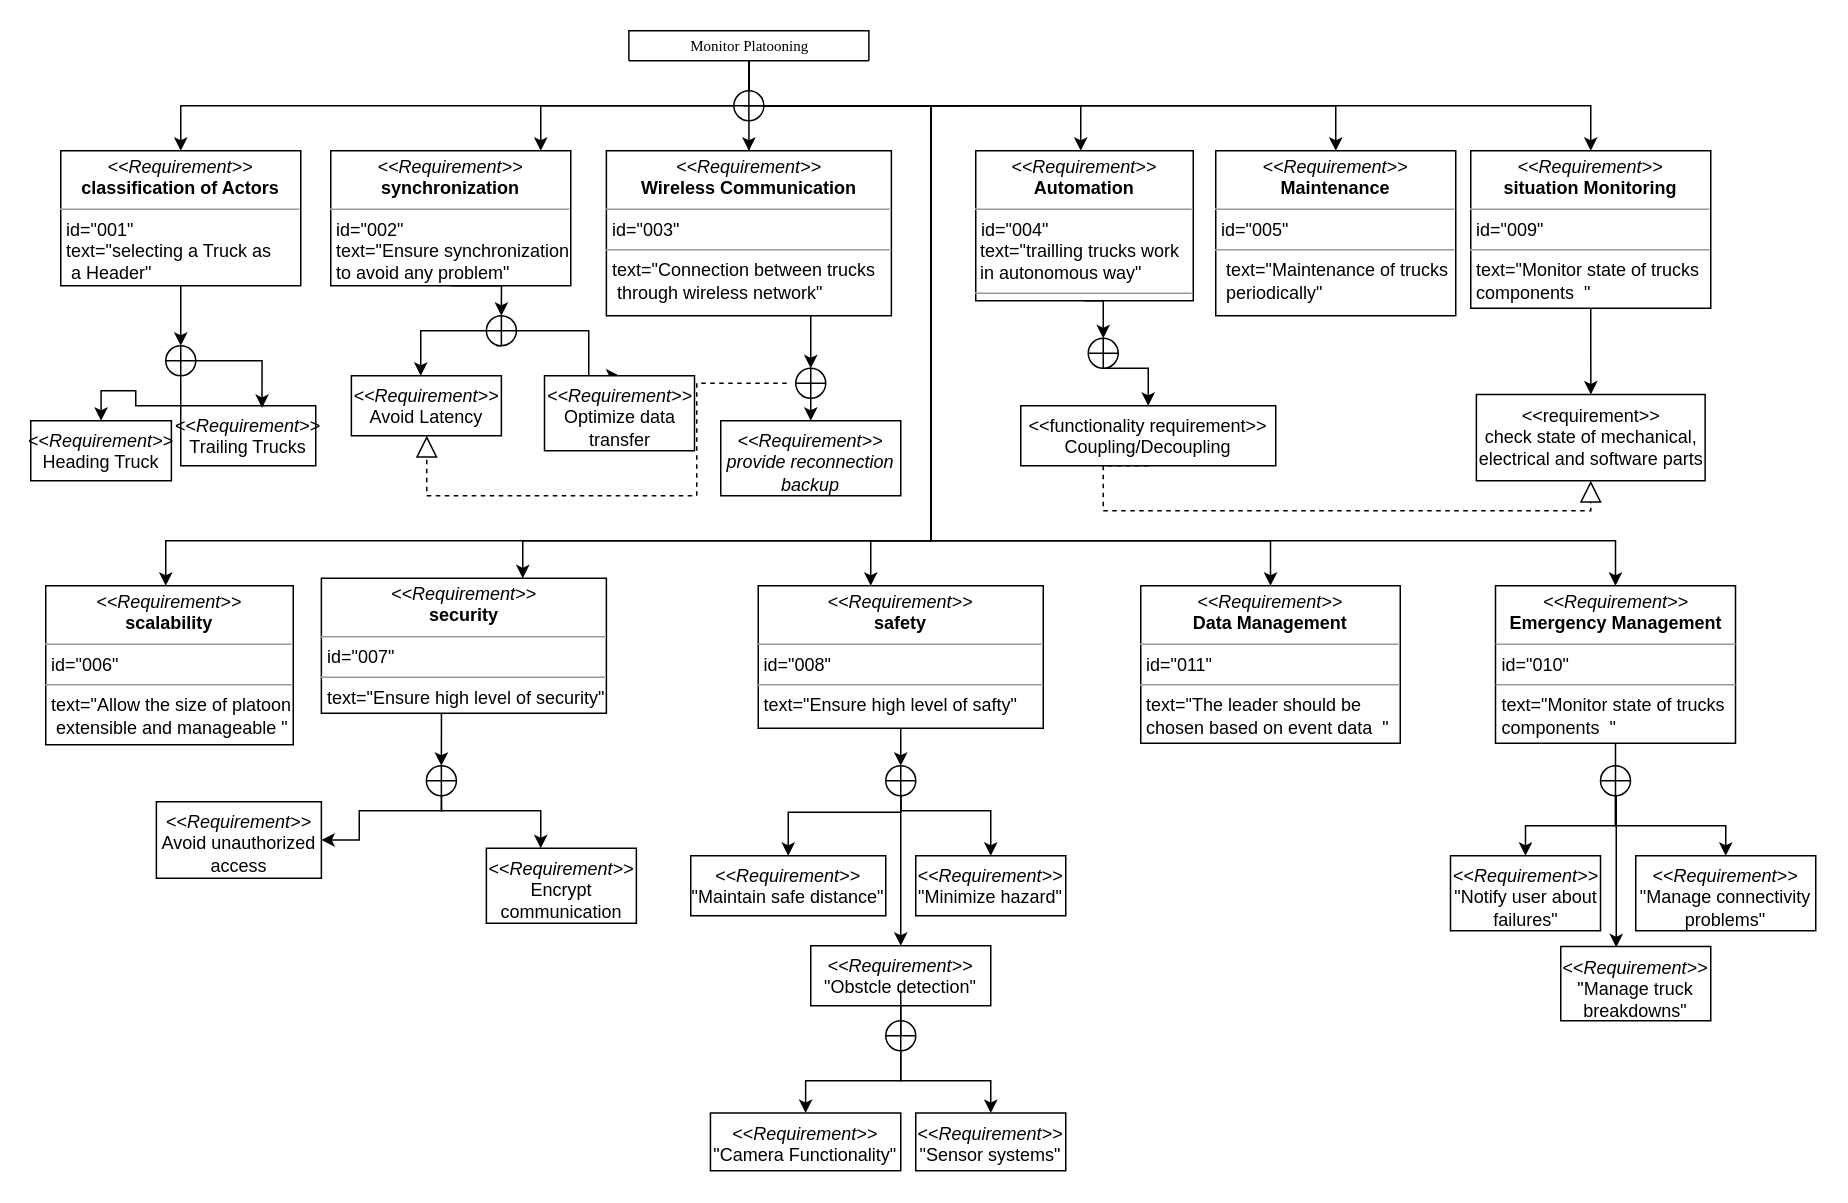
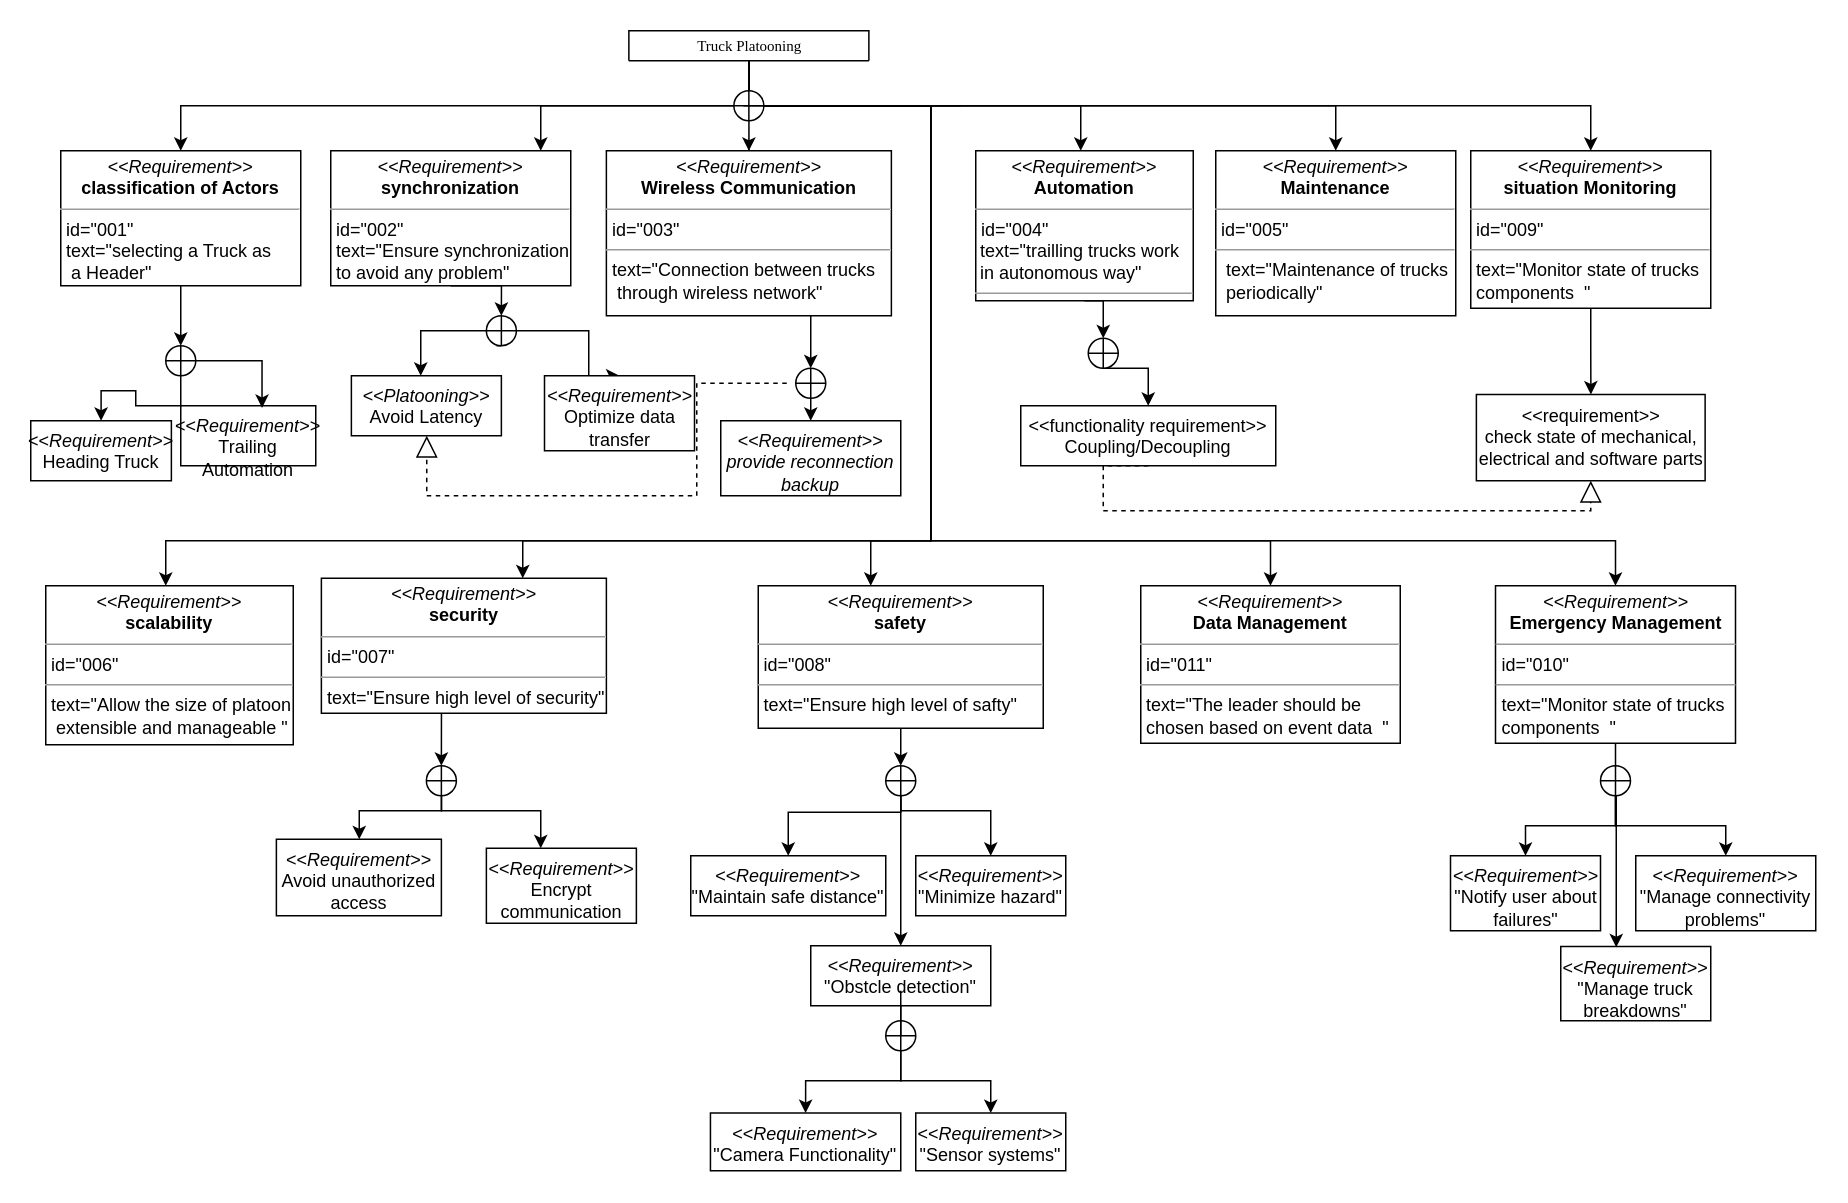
node "Monitor Platooning": label "Monitor Platooning" -> "Truck Platooning"
node "<<Requirement>> Avoid Latency": label "<<Requirement>> Avoid Latency" -> "<<Platooning>> Avoid Latency"
node "<<Requirement>> Trailing Trucks": label "<<Requirement>> Trailing Trucks" -> "<<Requirement>> Trailing Automation"
node "<<Requirement>> Avoid unauthorized access": moved (239, 840) -> (359, 878)
